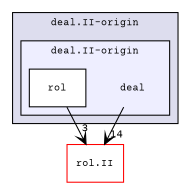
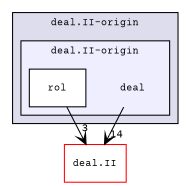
node "rol.II": label "rol.II" -> "deal.II"
